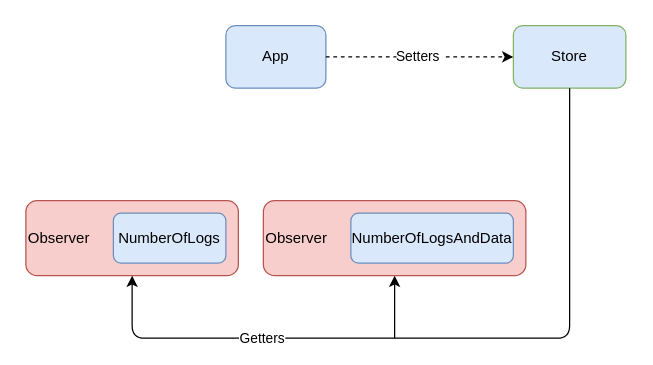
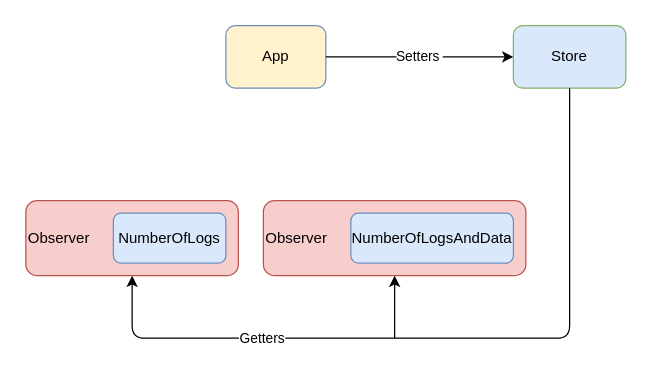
node "App": fillcolor #dae8fc -> #fff2cc
edge "App" -> "Store": style dashed -> solid
